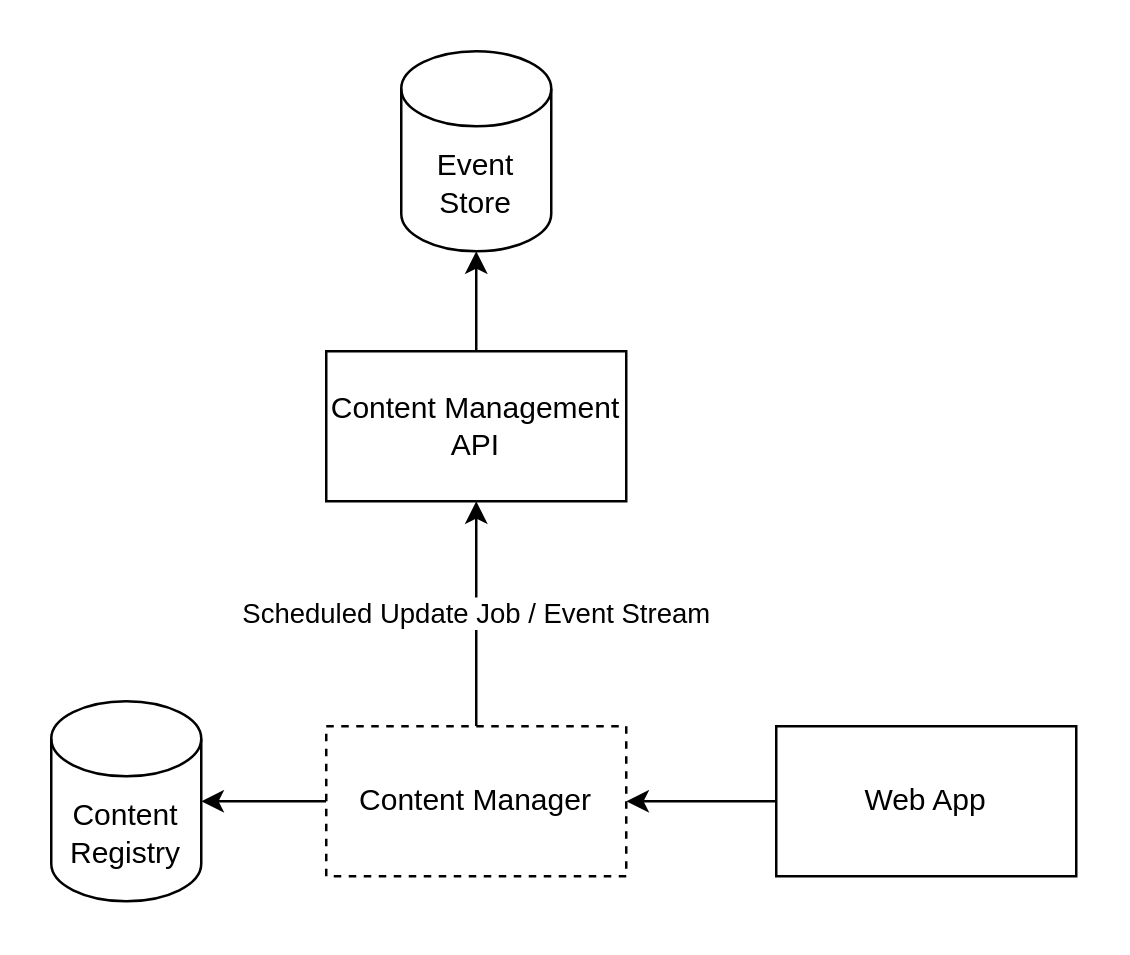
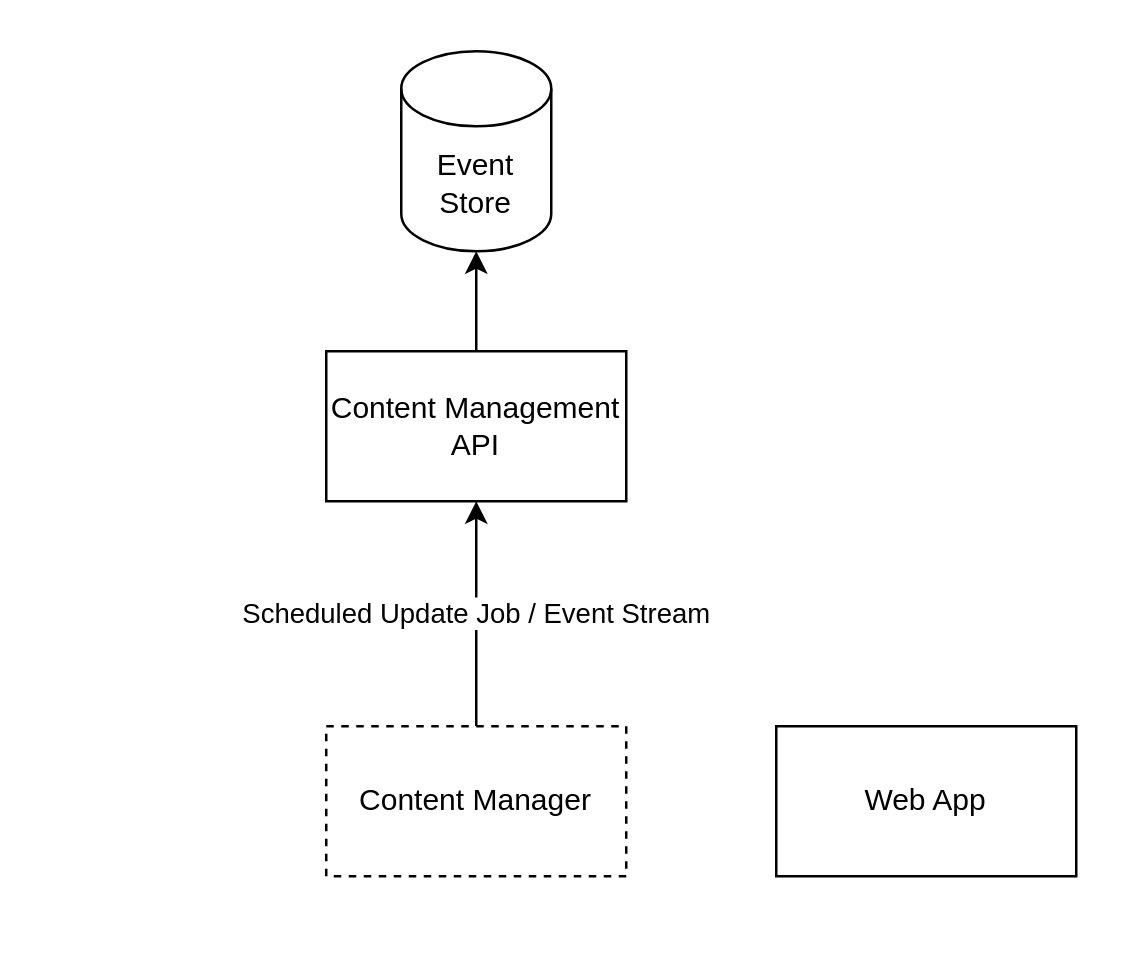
node "Content Registry": removed
edge "Content Manager" -> "Content Registry": removed
edge "Web App" -> "Content Manager": removed
